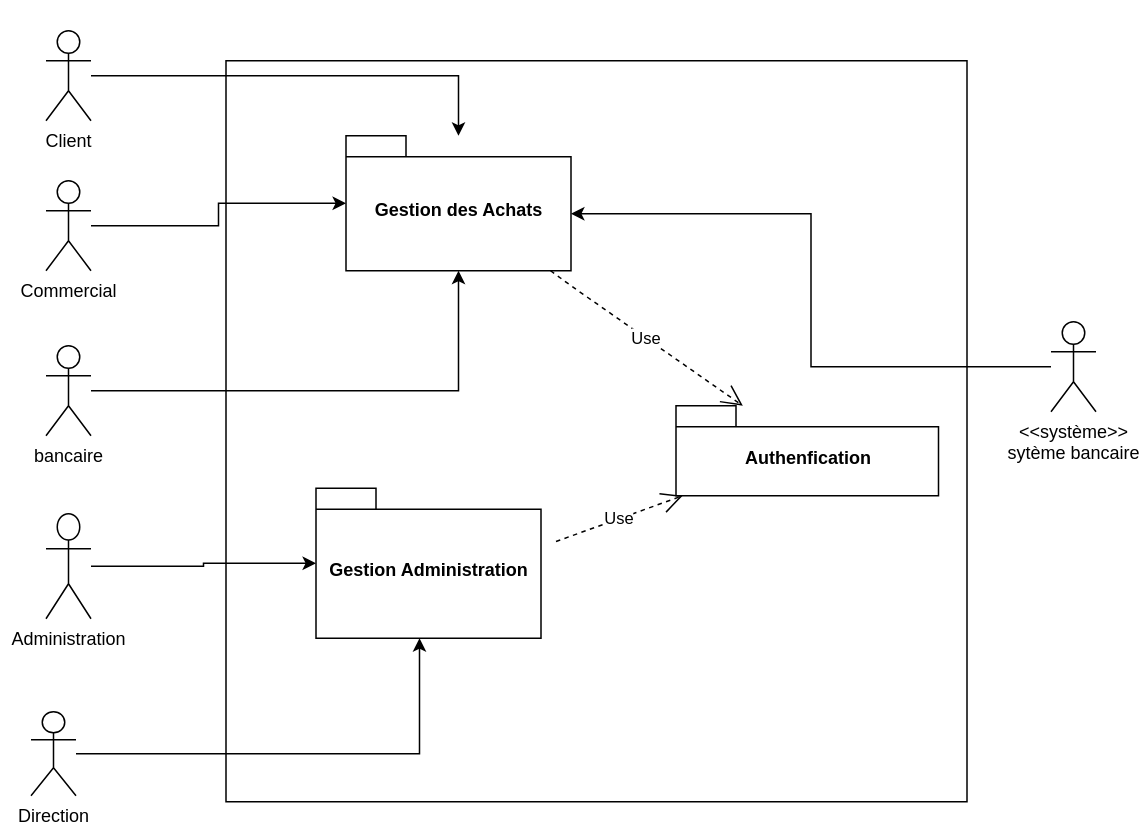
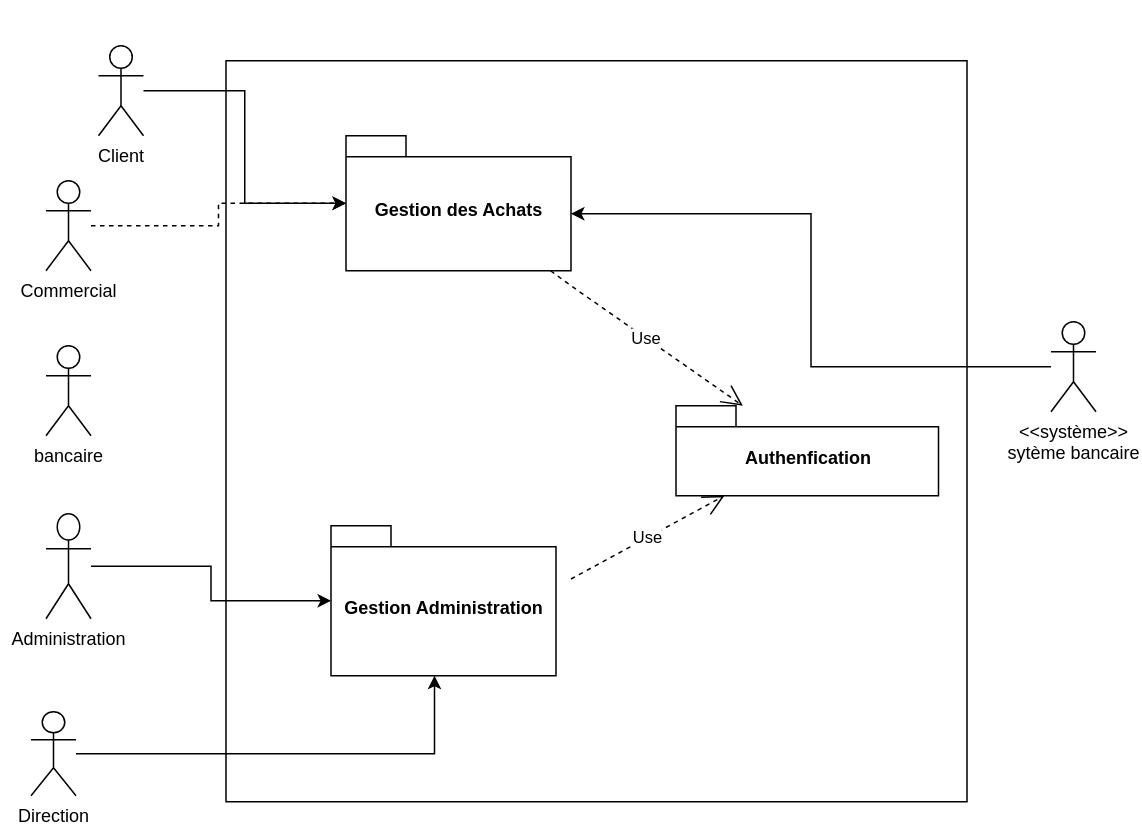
node "Client": moved (68, 76) -> (121, 91)
edge "Commercial" -> "Gestion des Achats": style solid -> dashed
edge "bancaire" -> "Gestion des Achats": removed
node "Gestion Administration": moved (428, 563) -> (443, 601)
